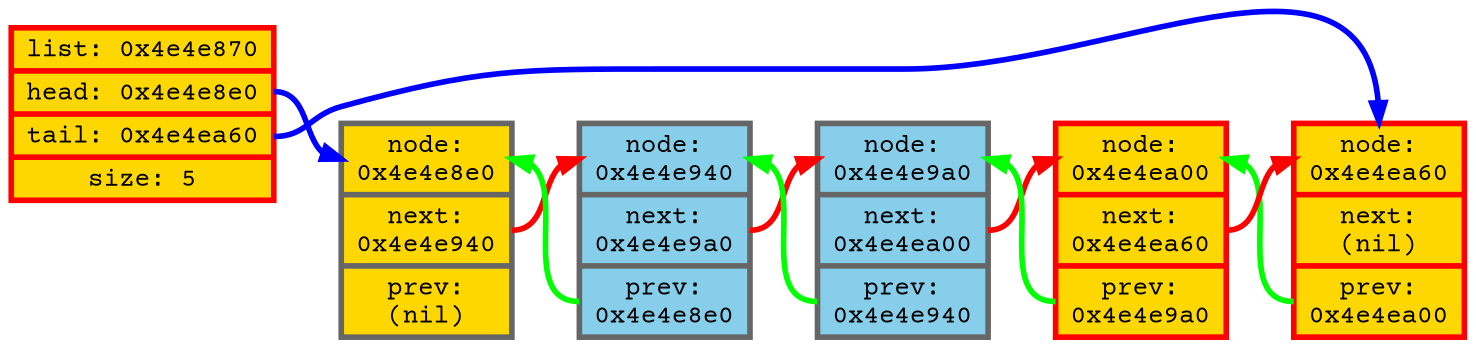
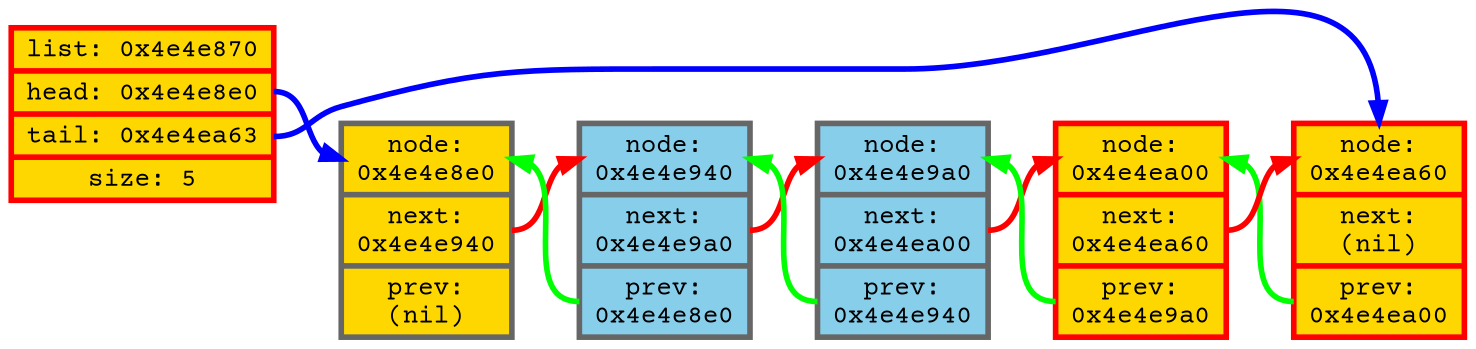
node "list: 0x4e4e870": text "tail: 0x4e4ea60" -> "tail: 0x4e4ea63"
